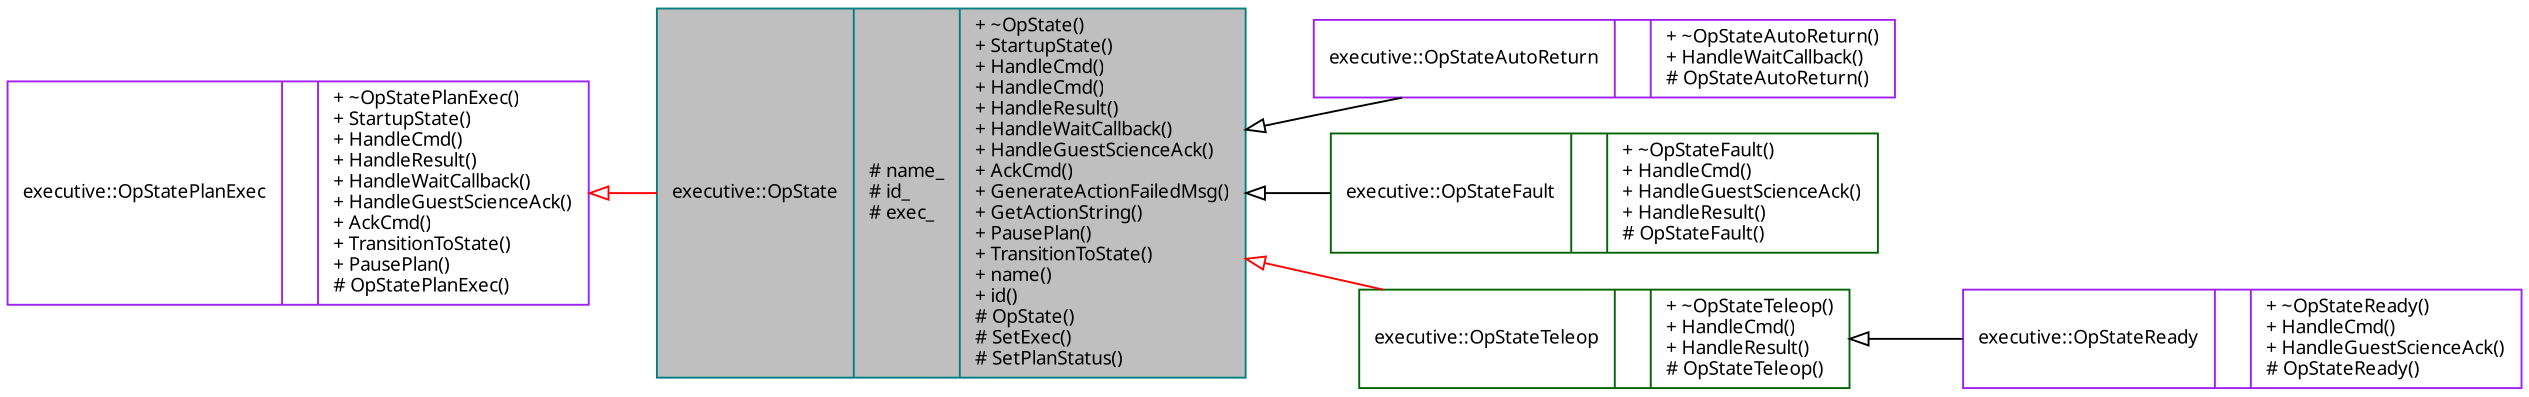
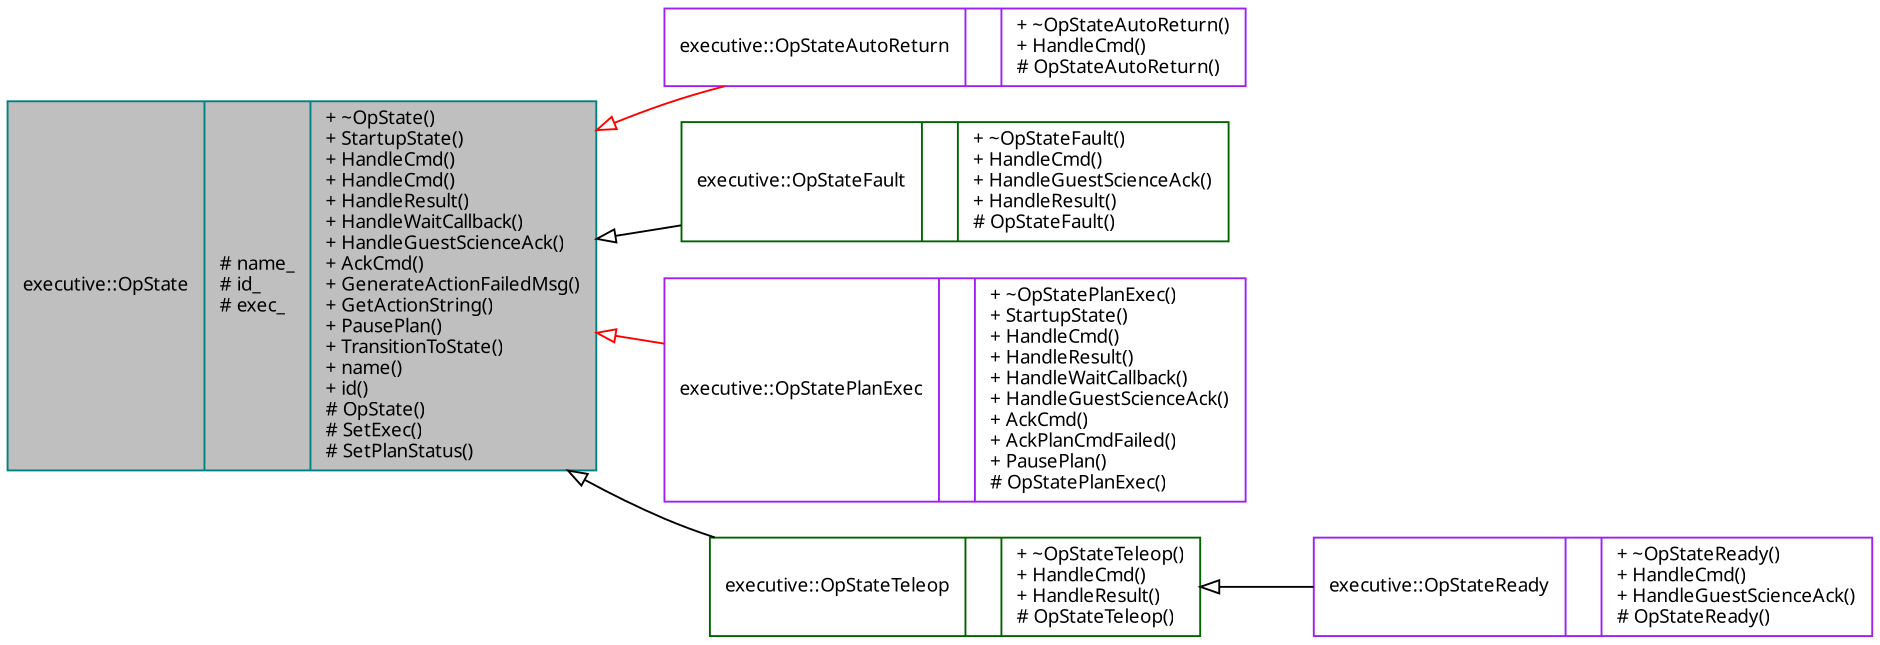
node "executive::OpStateAutoReturn": text "+ HandleWaitCallback()" -> "+ HandleCmd()"
edge "executive::OpStateAutoReturn" -> "executive::OpState": color black -> red
edge "executive::OpState" -> "executive::OpStatePlanExec": reversed
node "executive::OpStatePlanExec": text "+ TransitionToState()" -> "+ AckPlanCmdFailed()"
edge "executive::OpStateTeleop" -> "executive::OpState": color red -> black
